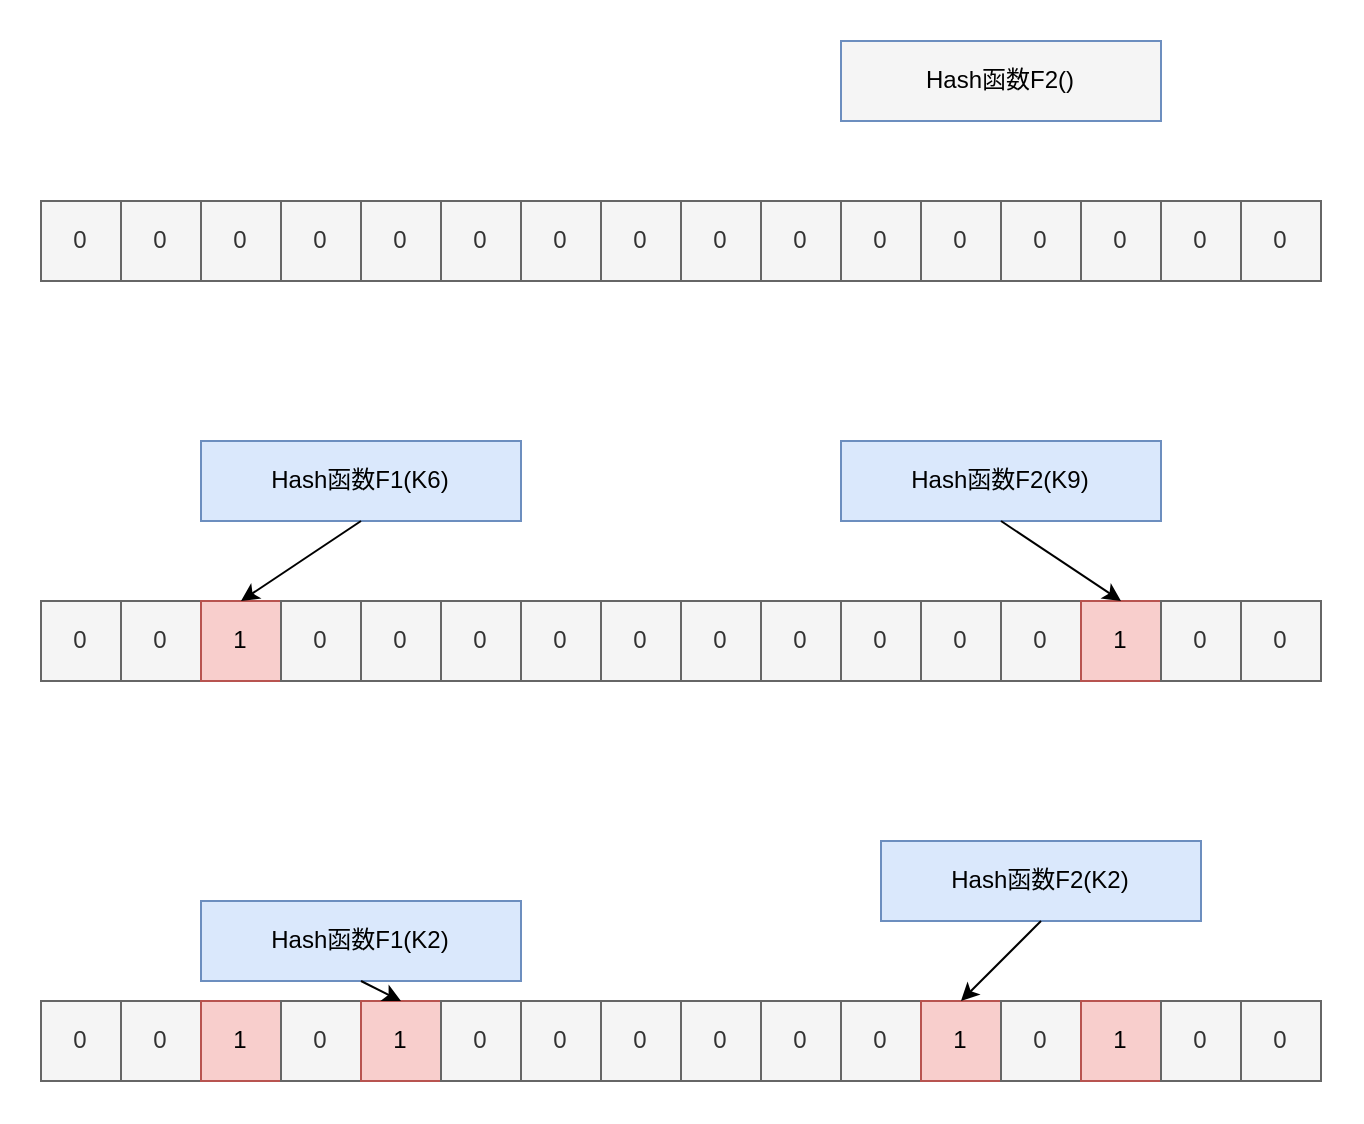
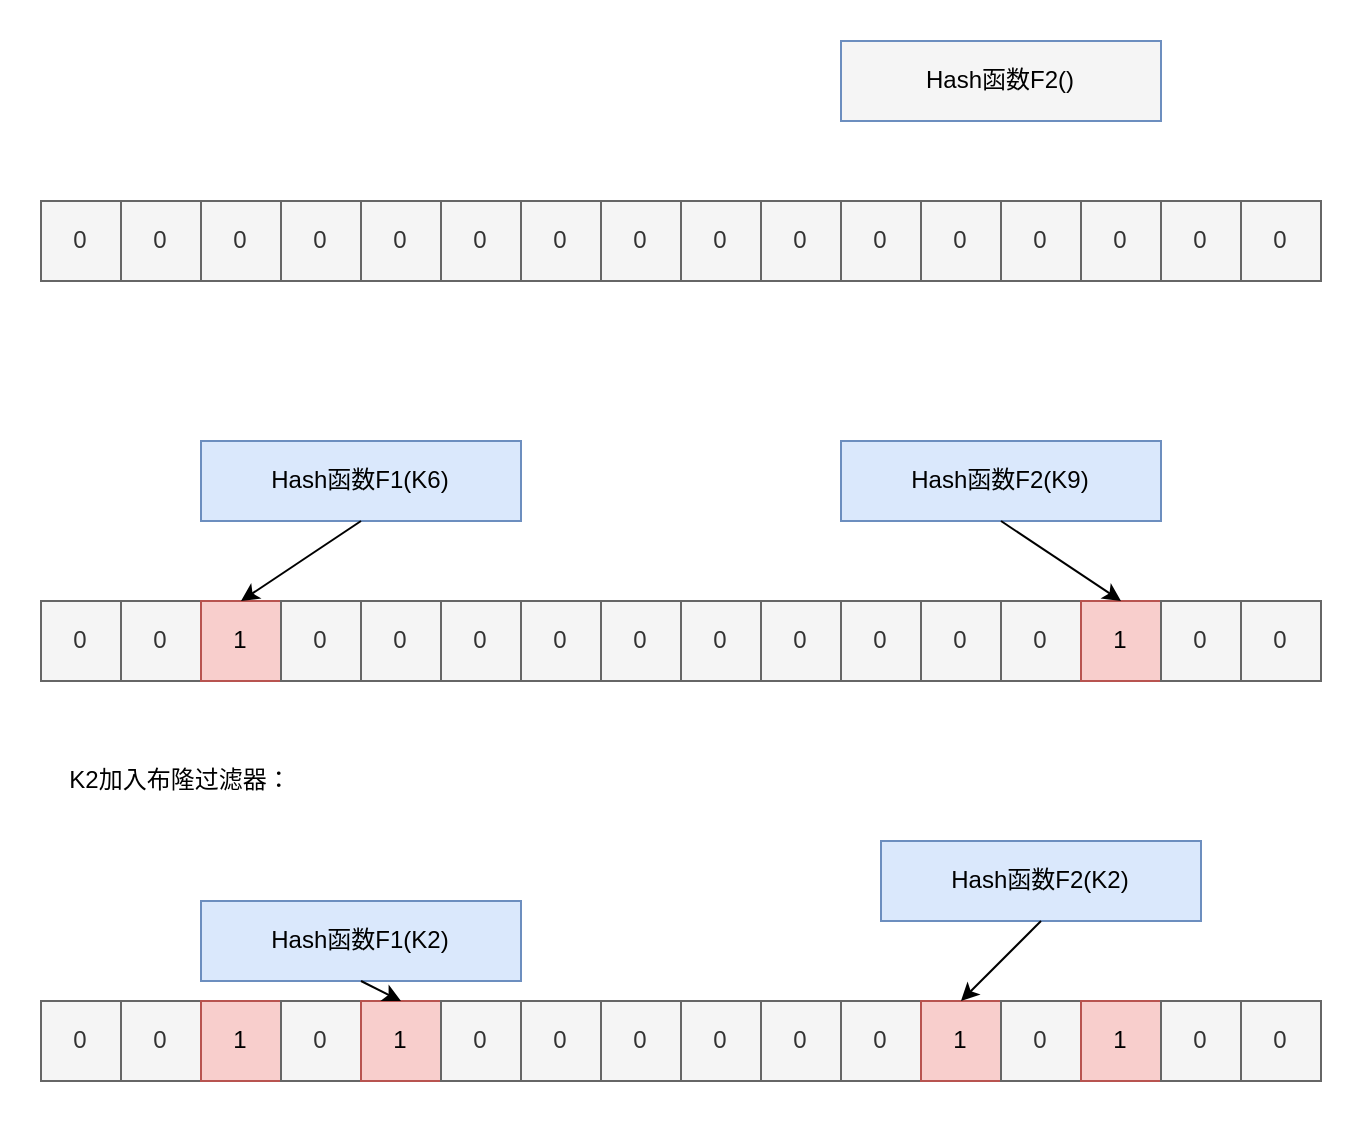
node "K2加入布隆过滤器：": added
